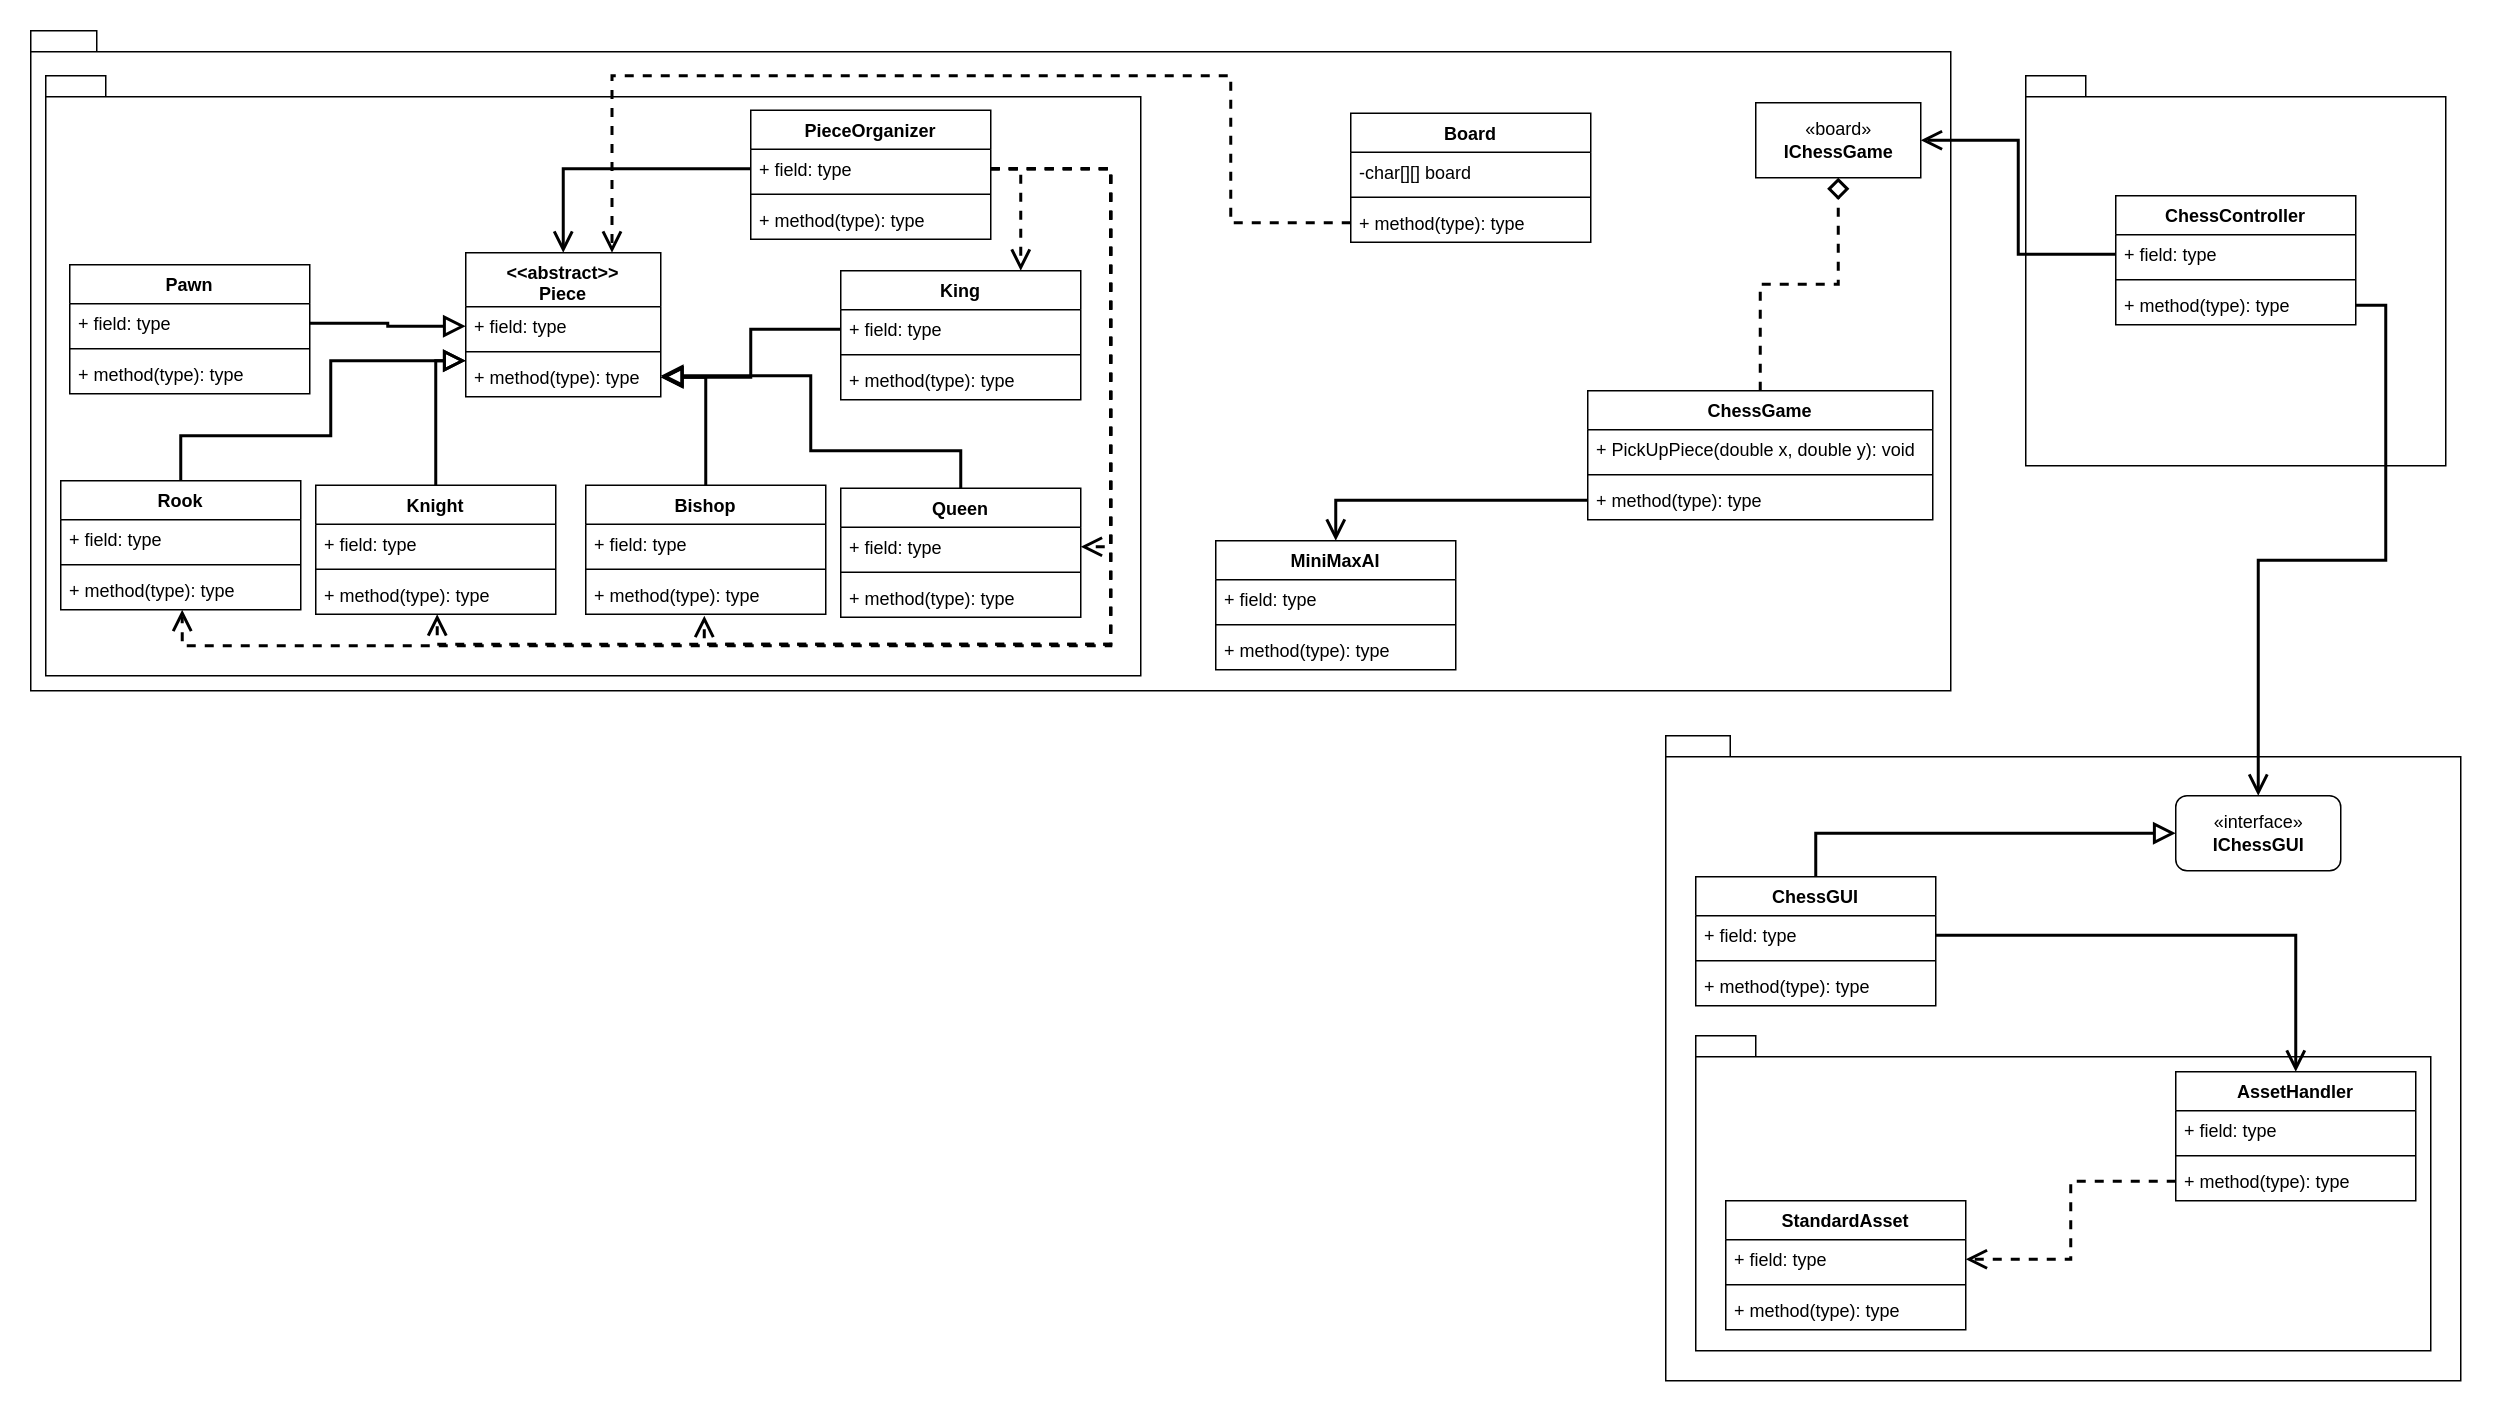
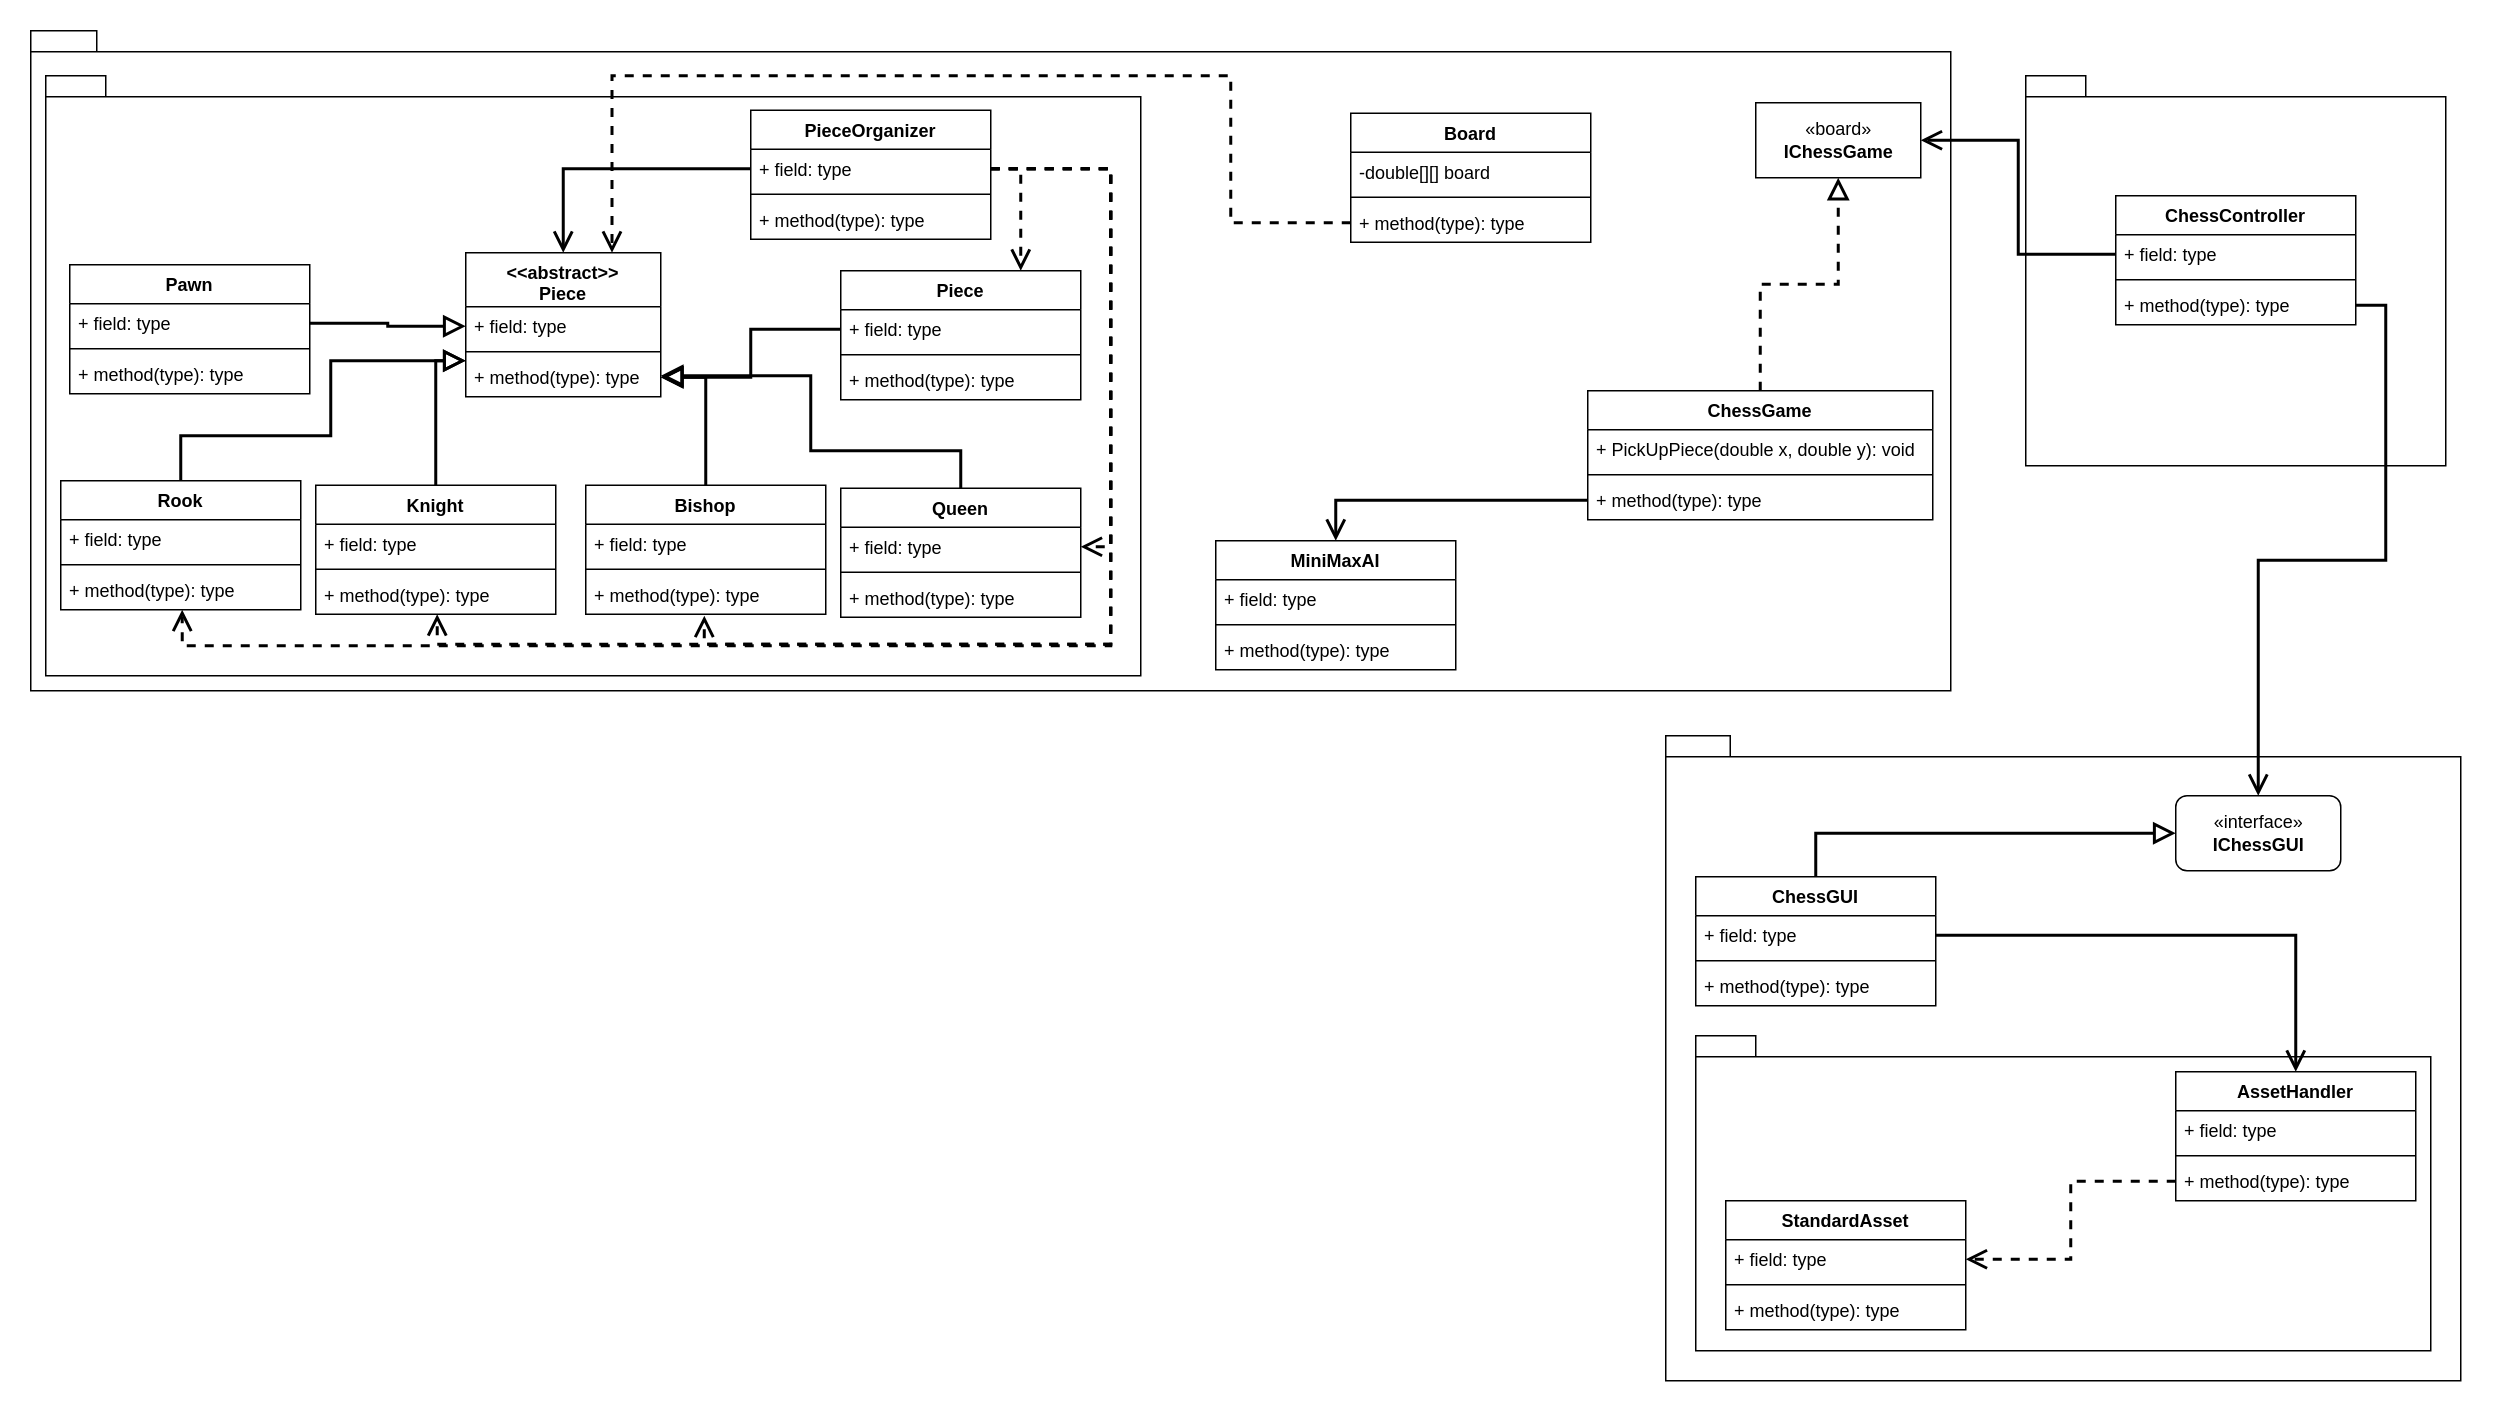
node "-char[][] board": label "-char[][] board" -> "-double[][] board"
edge "ChessGame" -> "«board» IChessGame": arrowhead diamond -> block
node "King": label "King" -> "Piece"
